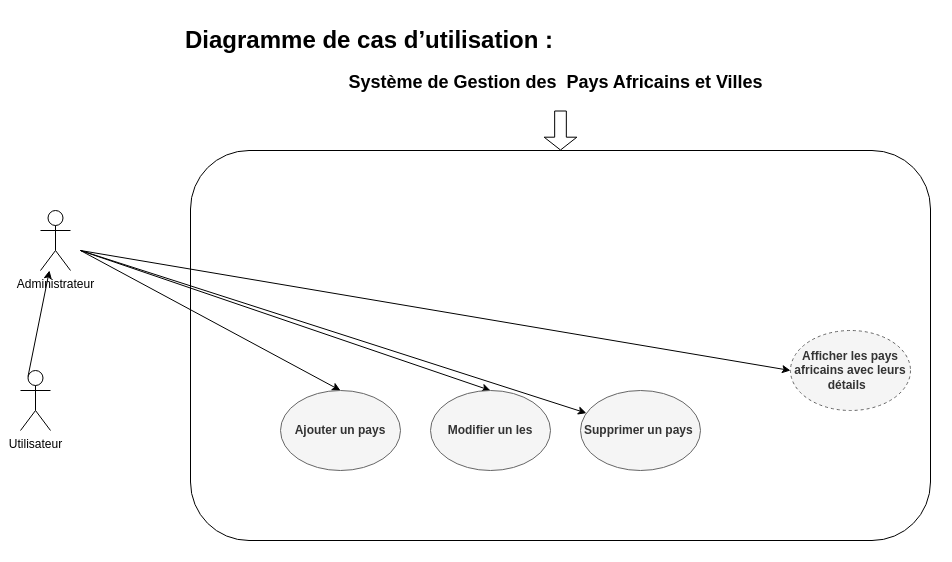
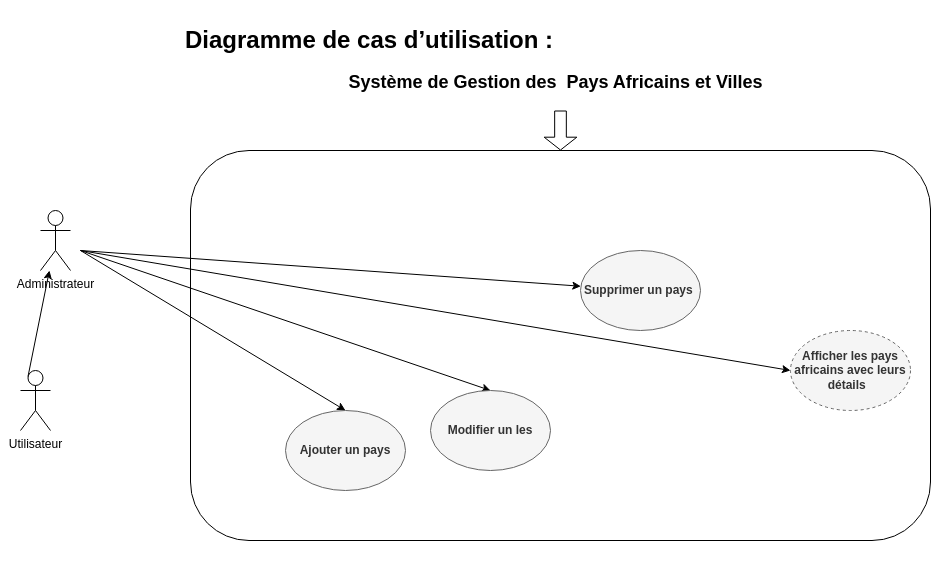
node "Ajouter un pays": moved (341, 431) -> (346, 451)
node "Supprimer un pays": moved (641, 431) -> (641, 291)
